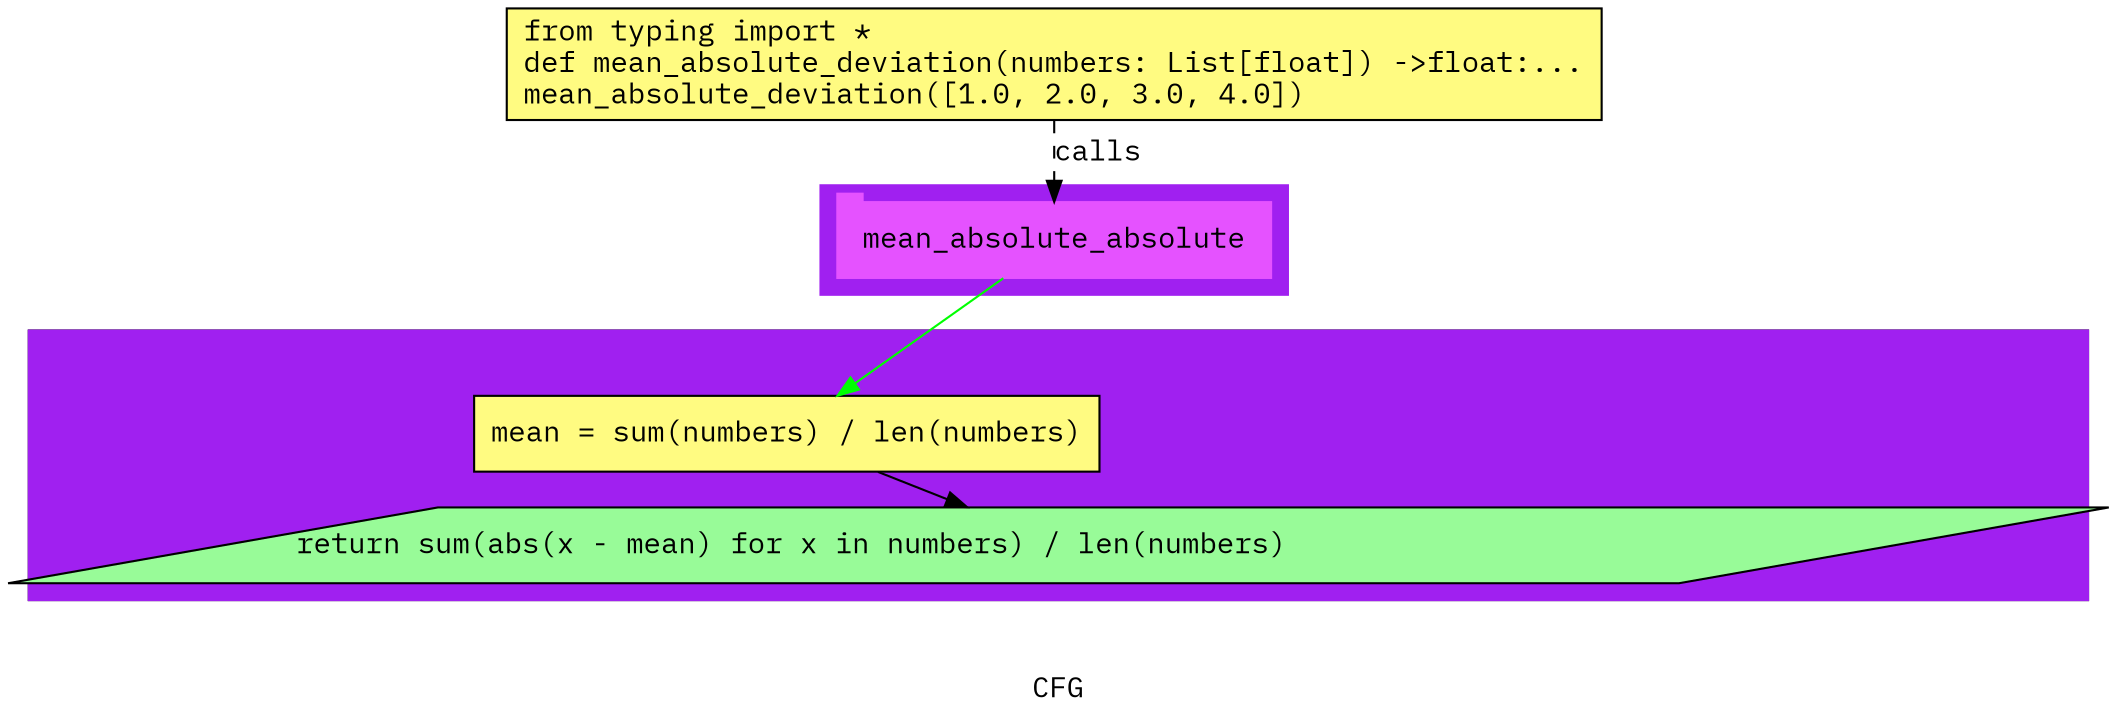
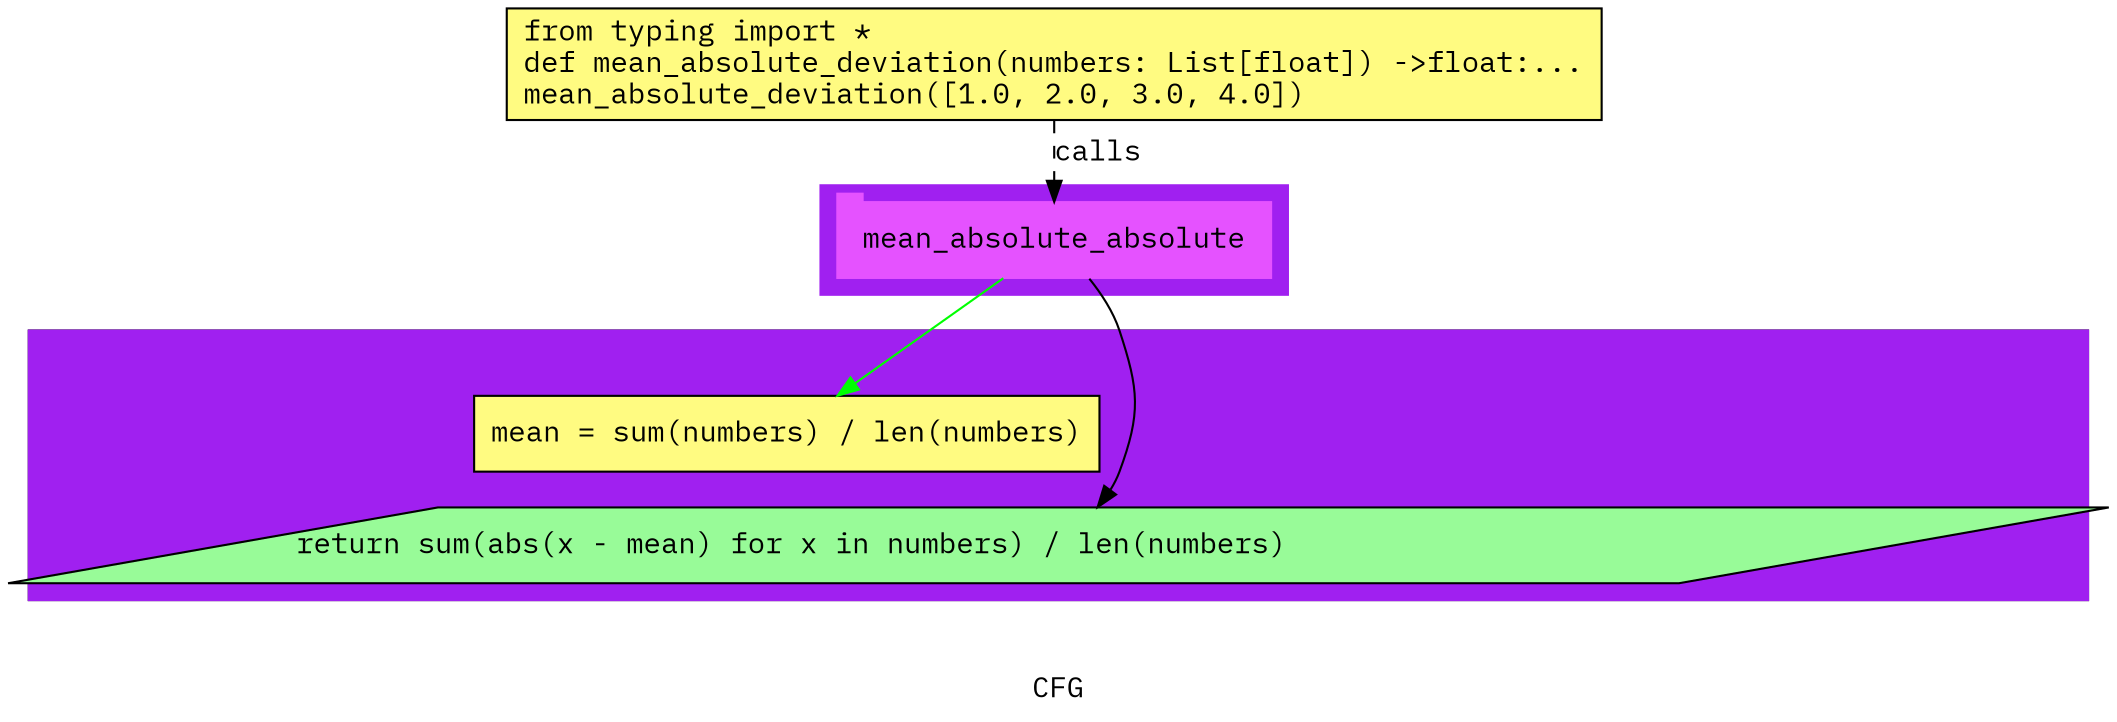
edge "mean = sum(numbers) / len(numbers)" -> "return sum(abs(x - mean) for x in numbers) / len(numbers)": now "mean_absolute_absolute" -> "return sum(abs(x - mean) for x in numbers) / len(numbers)"
